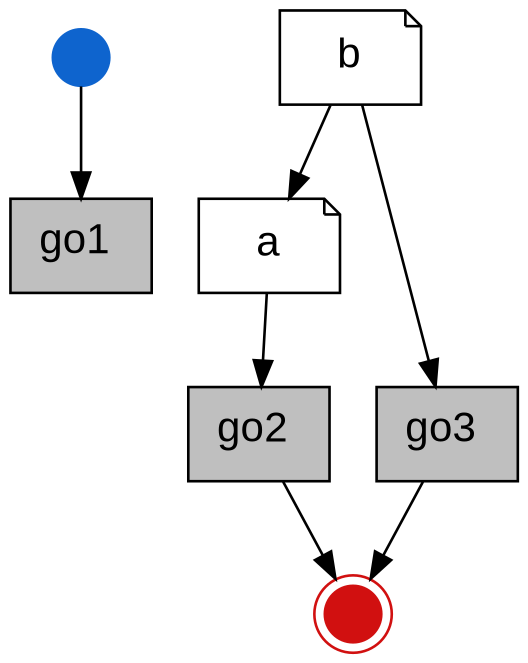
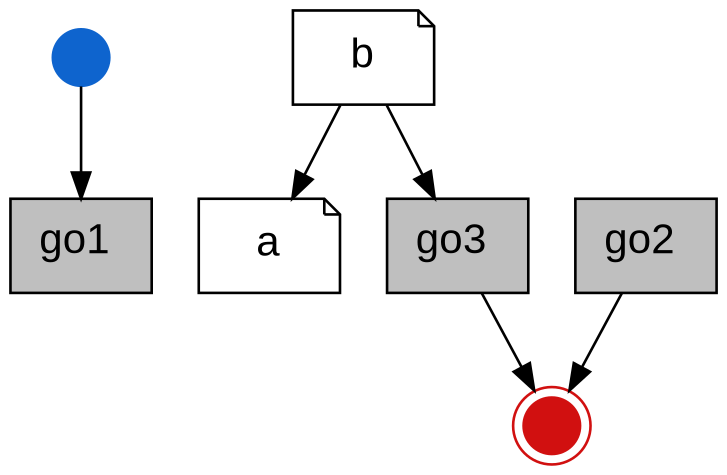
edge "a" -> "go2": removed
